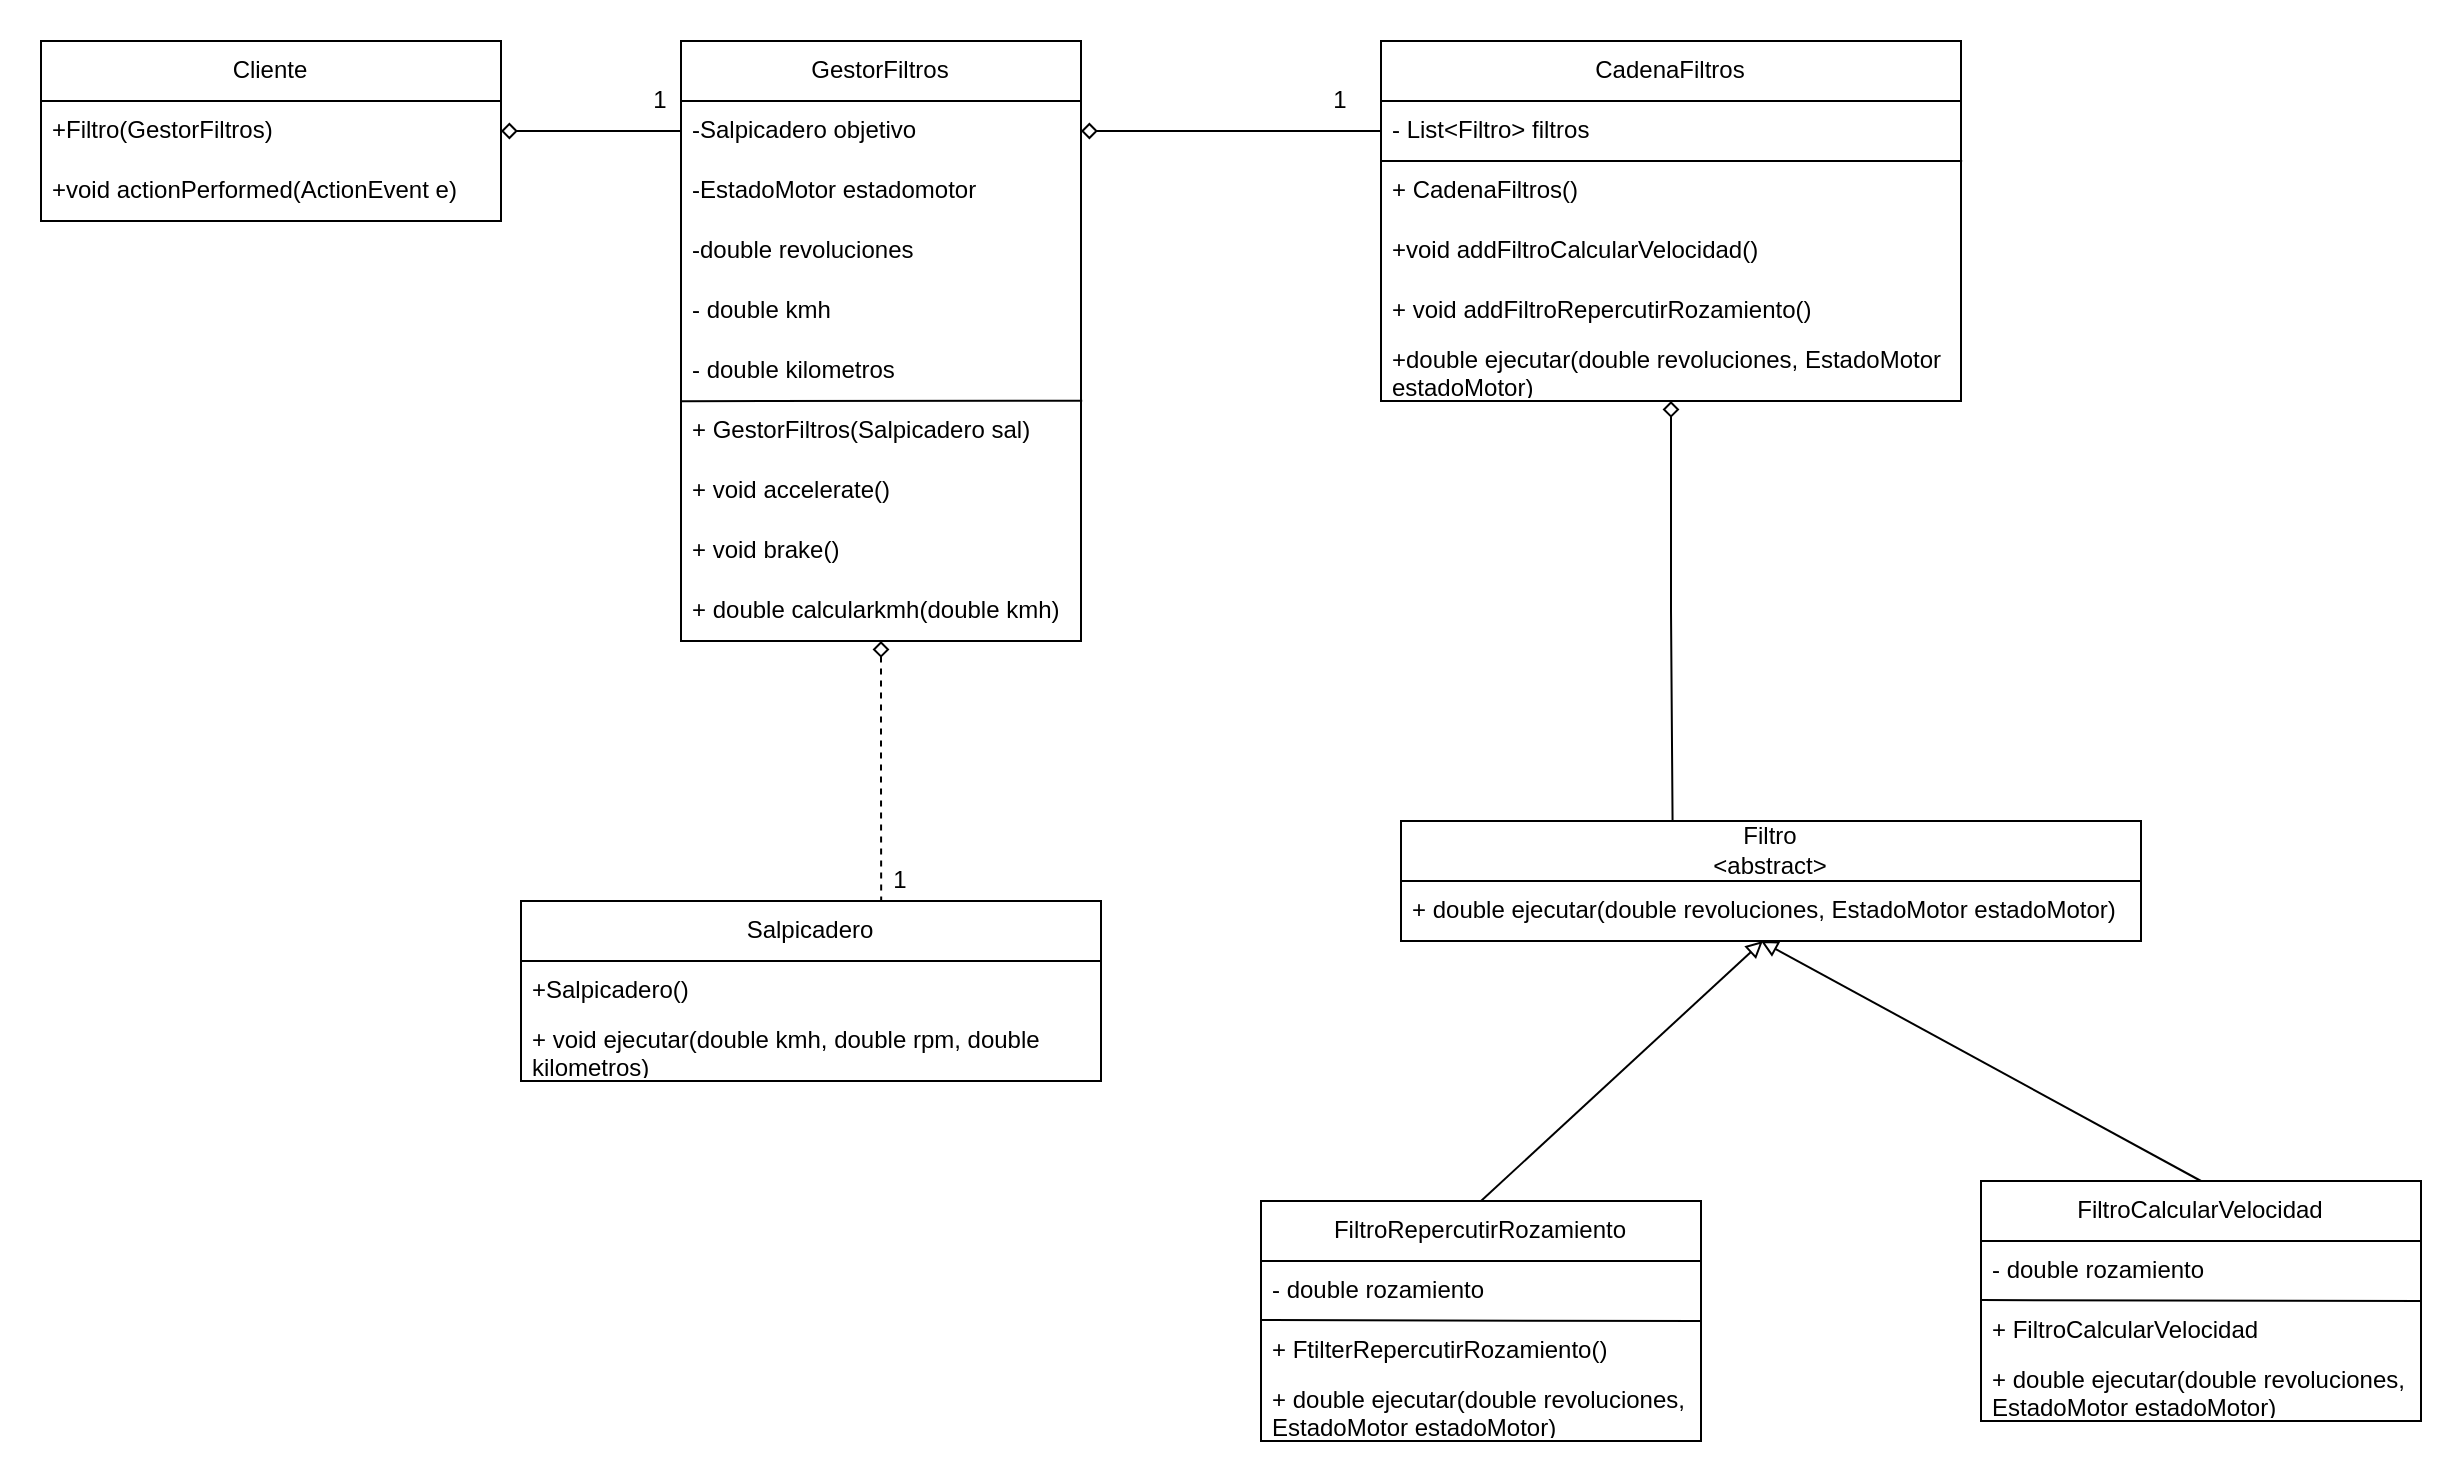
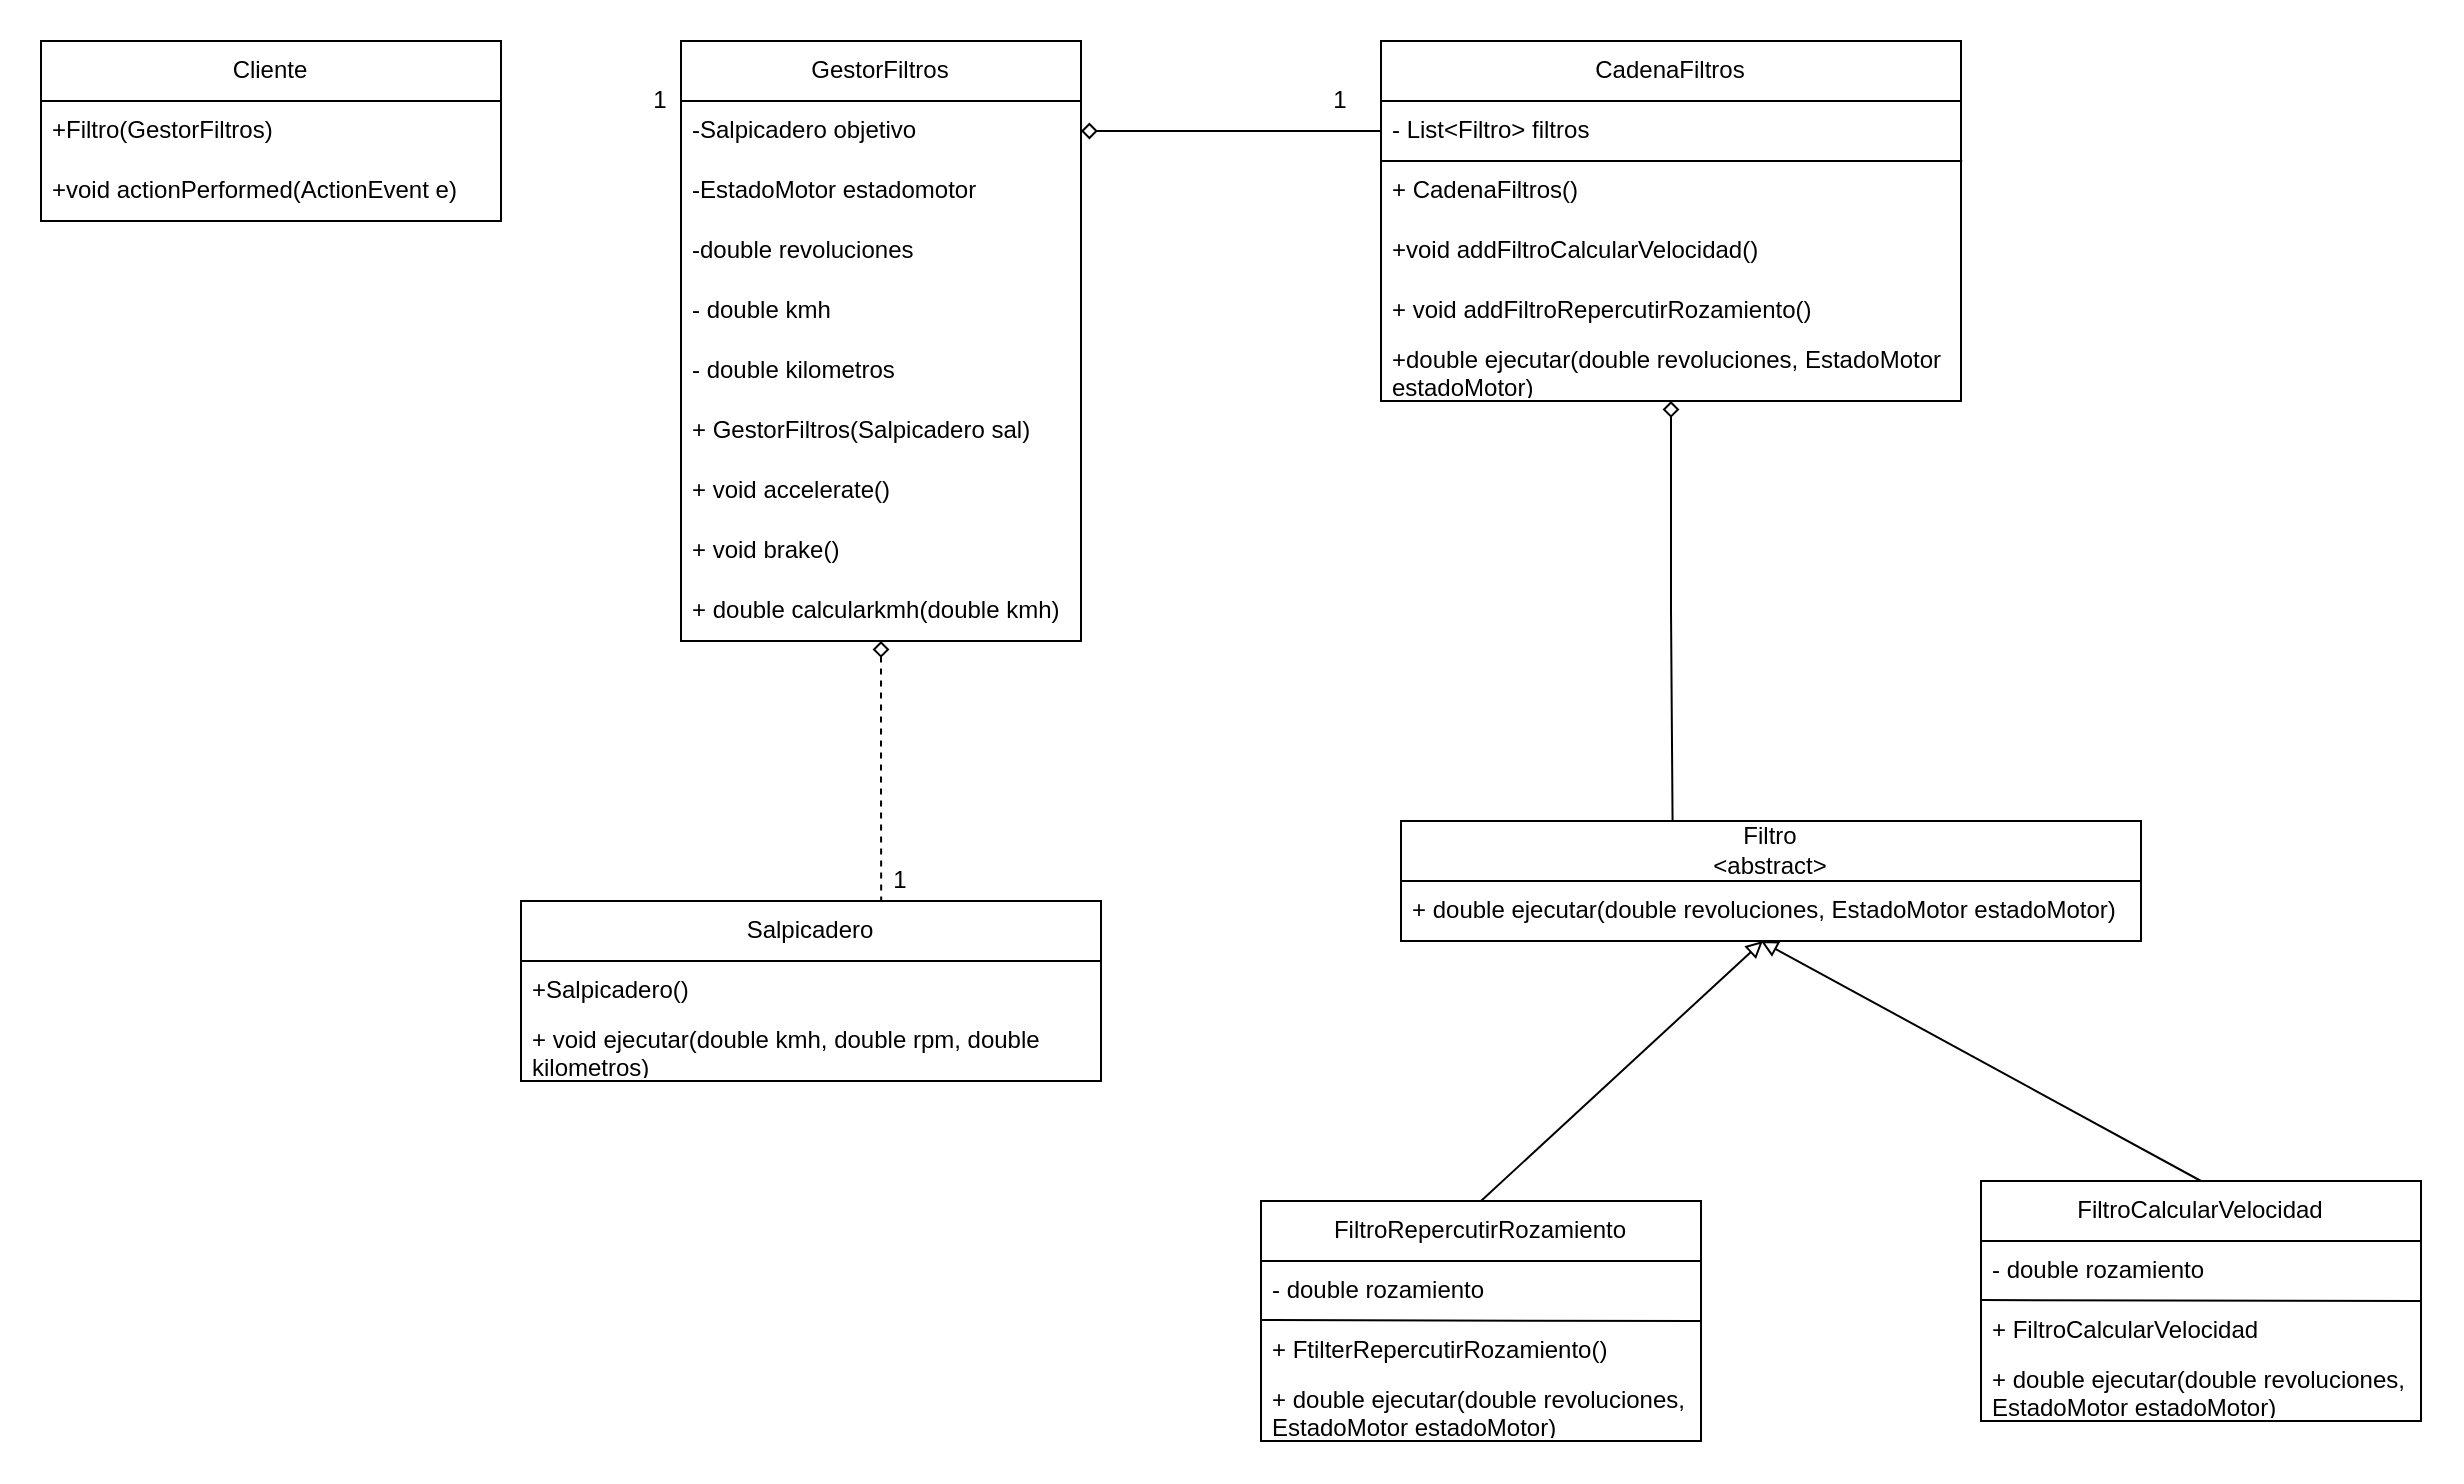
edge "-Salpicadero objetivo" -> "+Filtro(GestorFiltros)": removed
edge "- double kilometros" -- "+ GestorFiltros(Salpicadero sal)": removed
